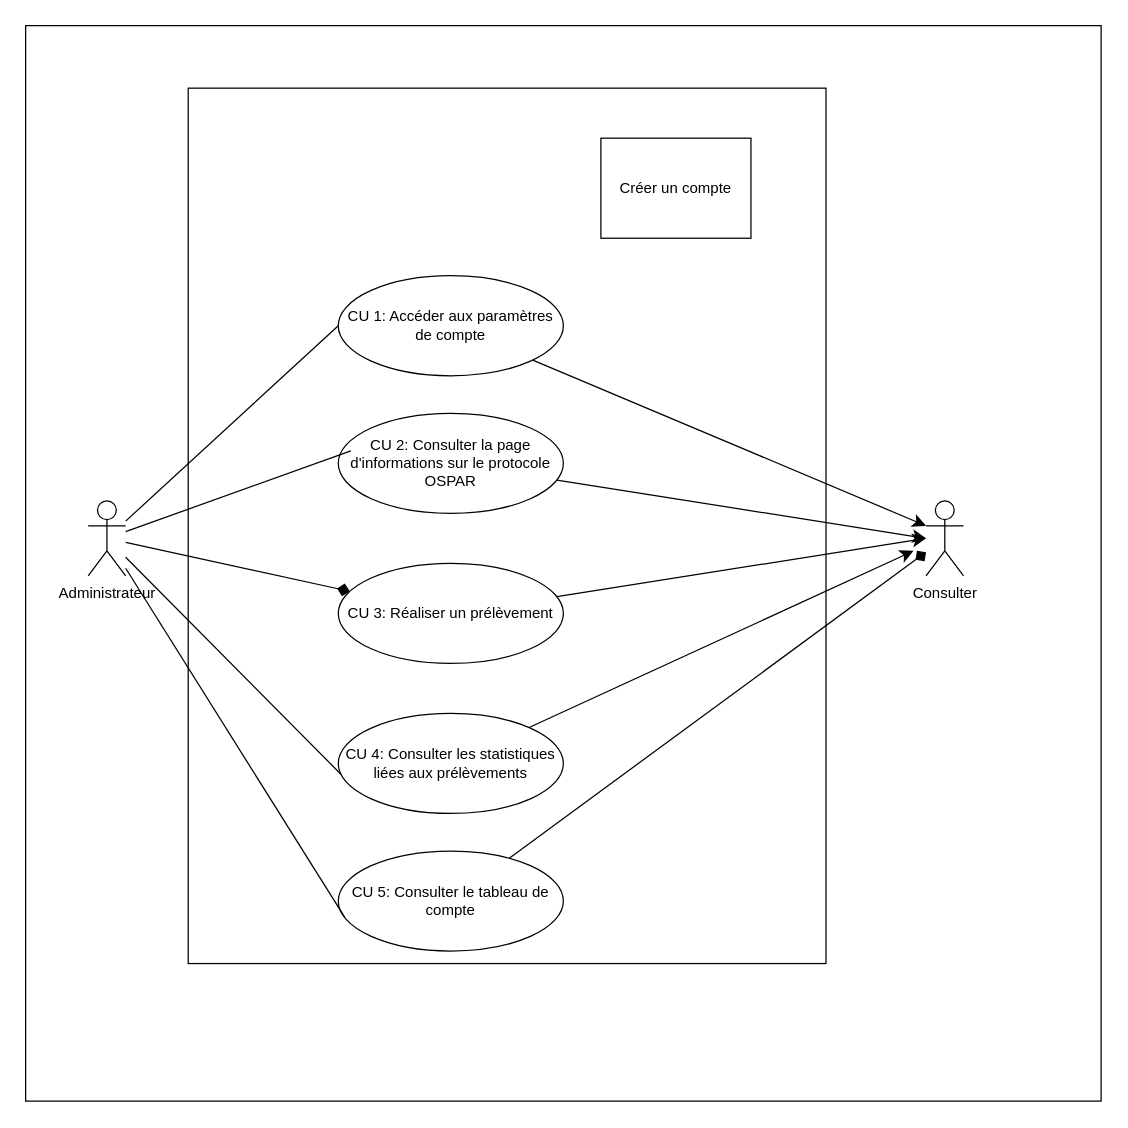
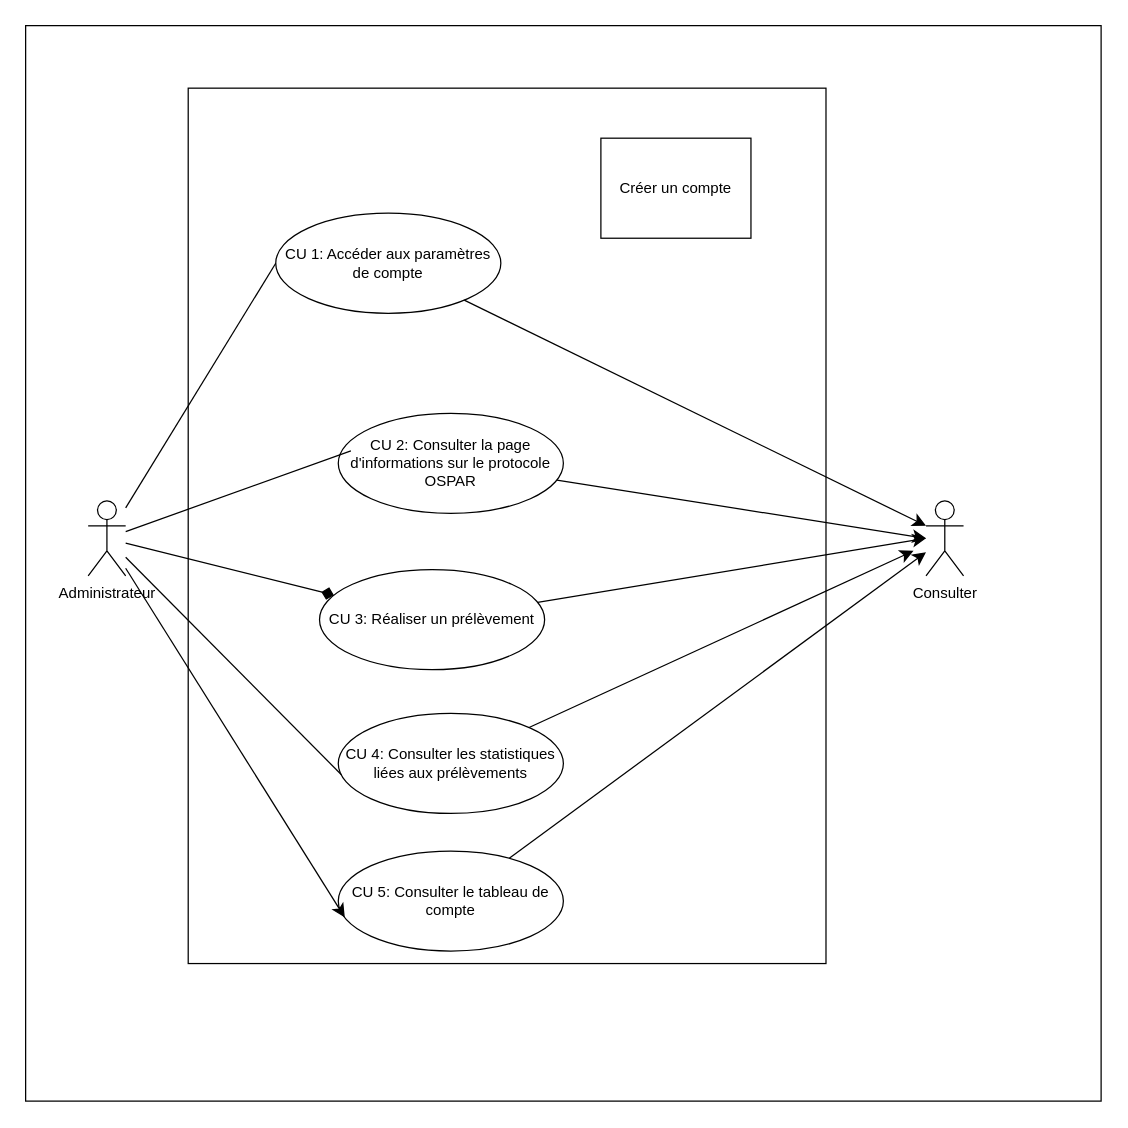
node "CU 1: Accéder aux paramètres de compte": moved (451, 326) -> (388, 263)
edge "CU 5: Consulter le tableau de compte" -> "Consulter": arrowhead diamond -> classic
node "CU 3: Réaliser un prélèvement": moved (451, 613) -> (432, 619)
edge "Administrateur" -- "CU 5: Consulter le tableau de compte": arrowhead none -> classic
